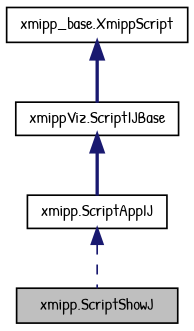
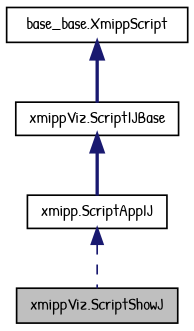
node "xmipp_base.XmippScript": label "xmipp_base.XmippScript" -> "base_base.XmippScript"
node "xmipp.ScriptShowJ": label "xmipp.ScriptShowJ" -> "xmippViz.ScriptShowJ"
